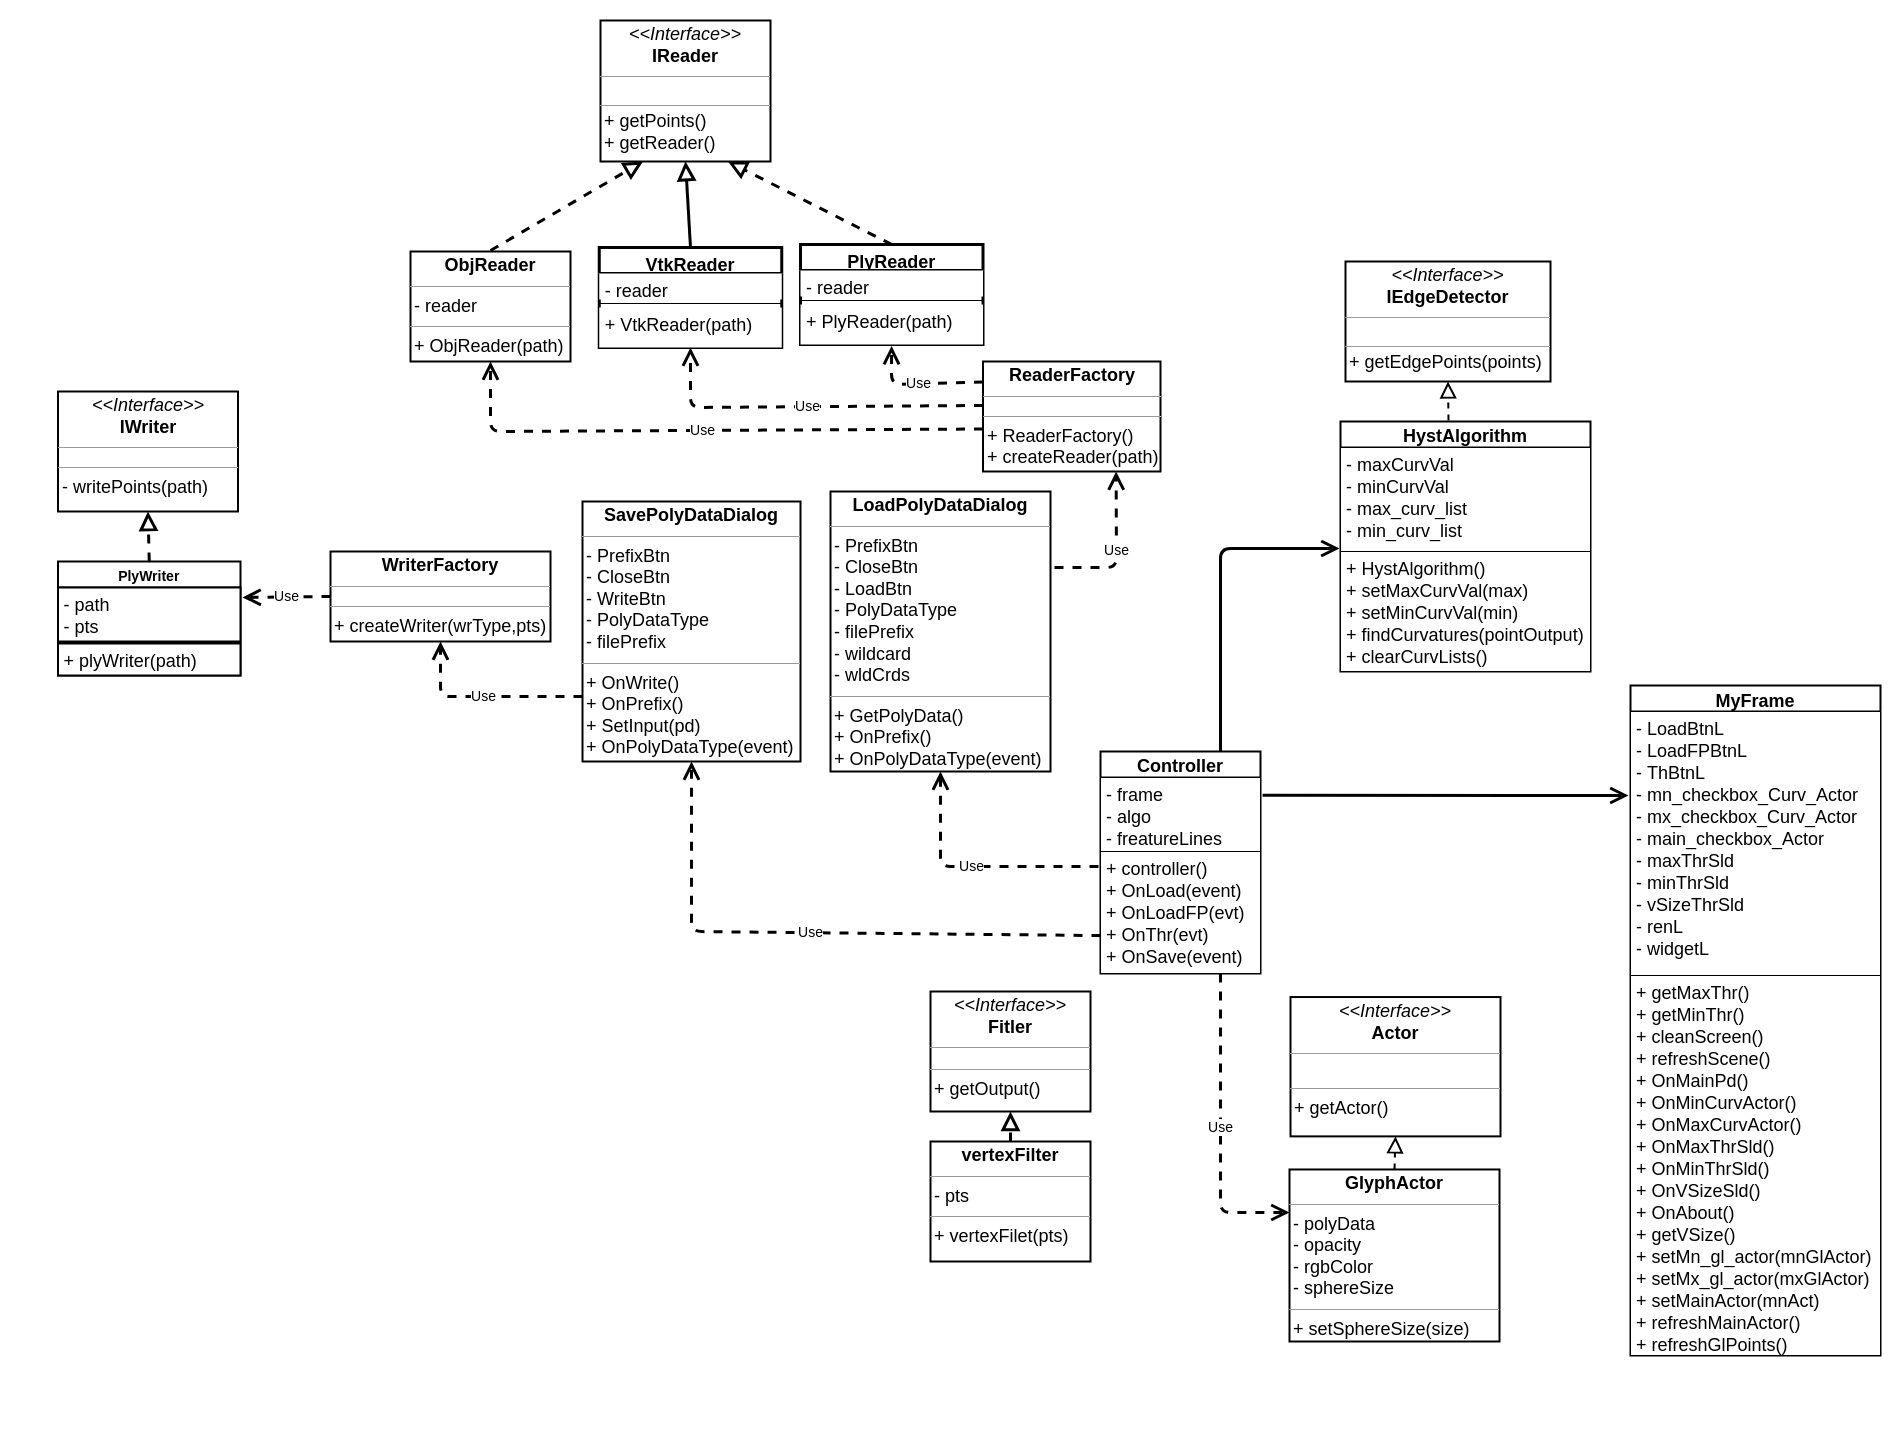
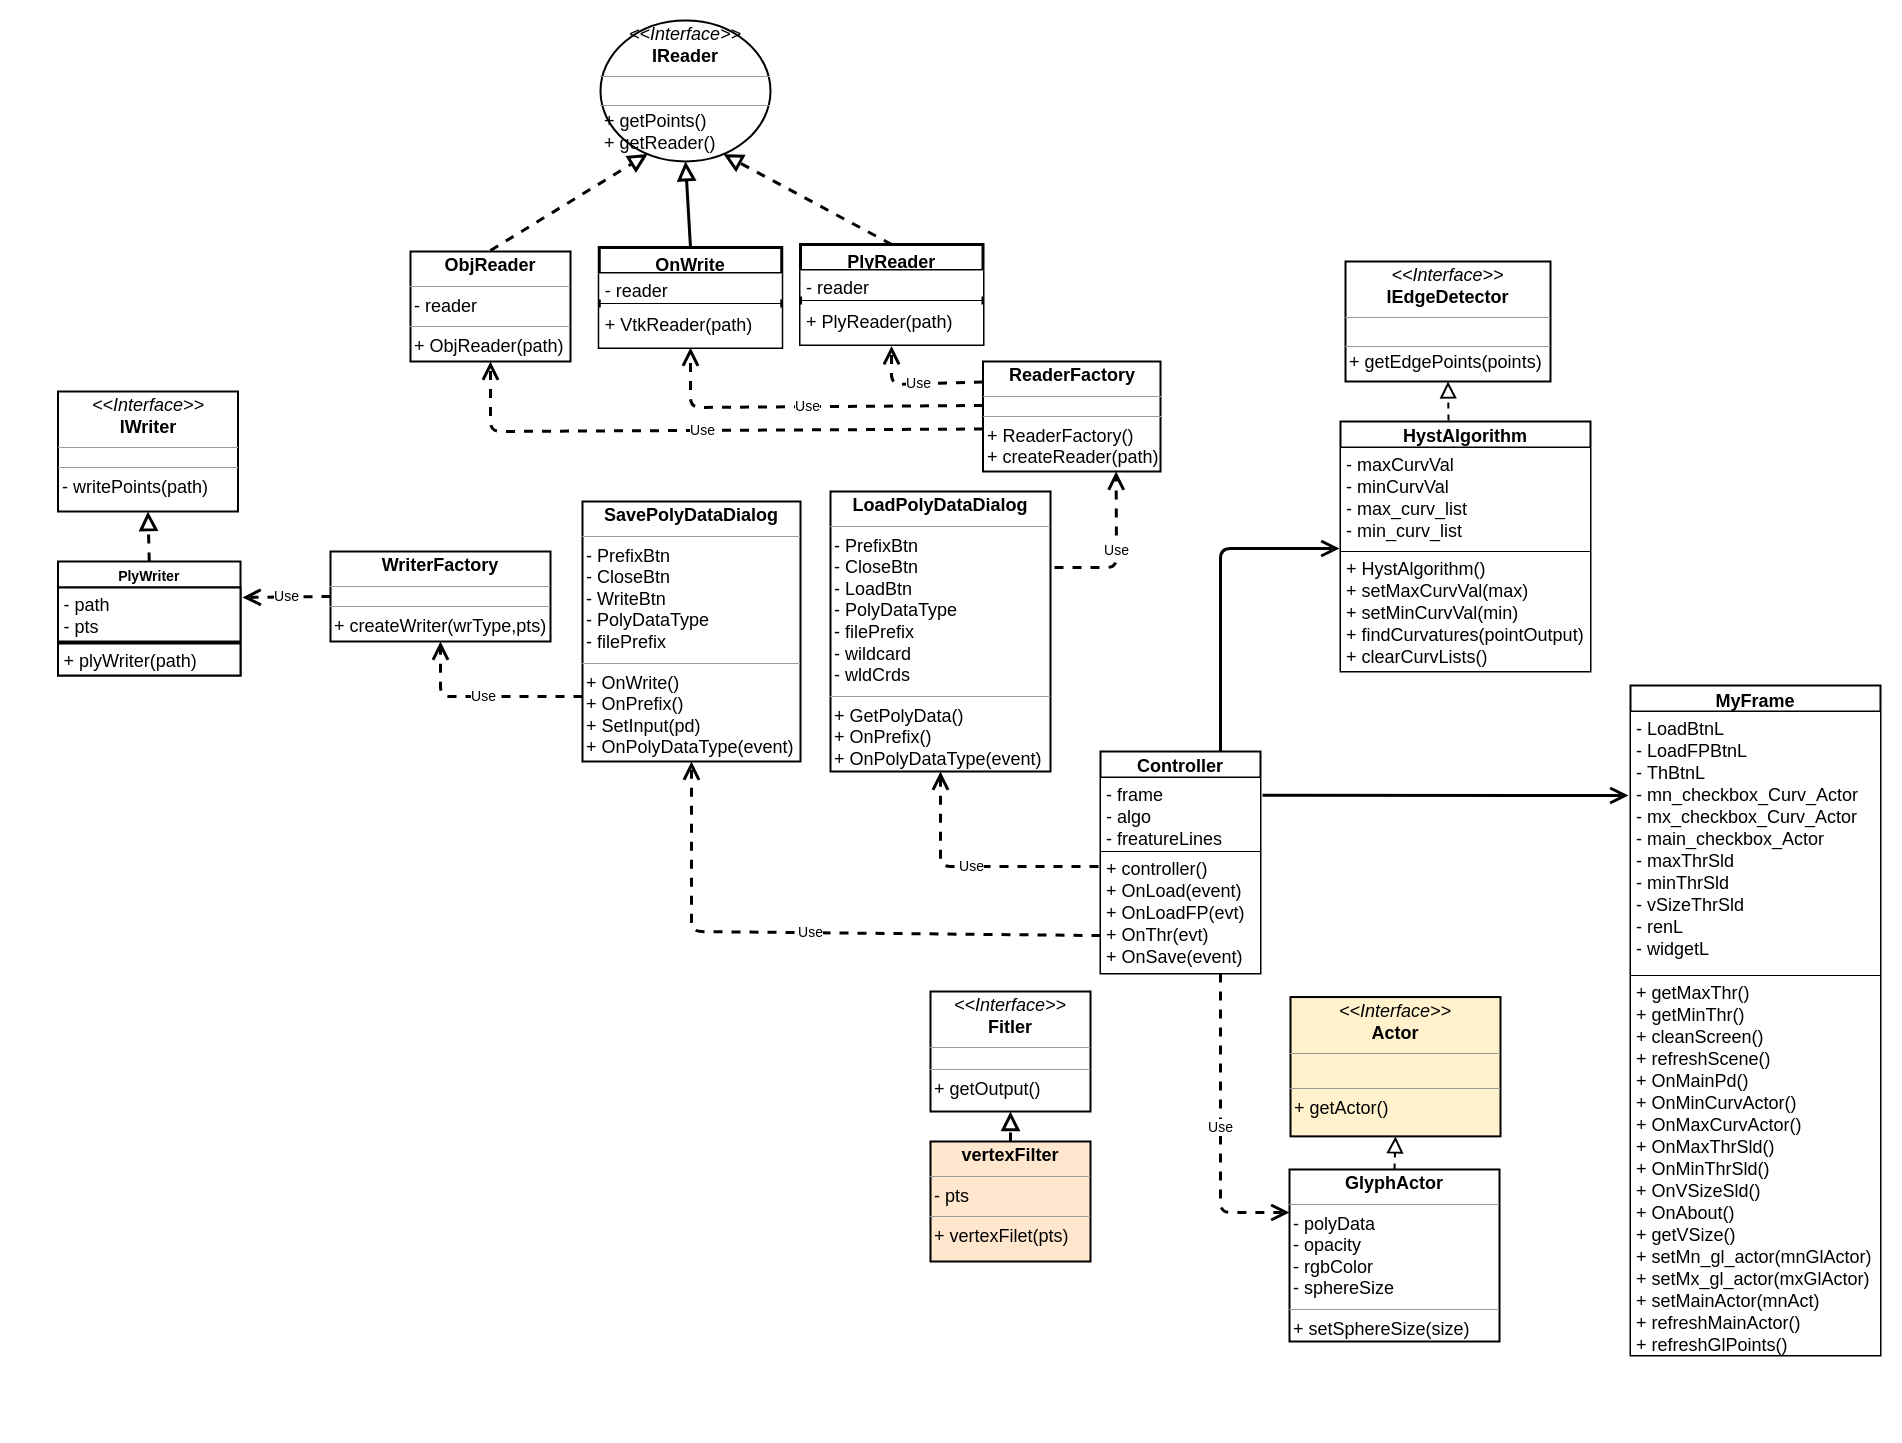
node "<<Interface>> IReader + getPoints() + getReader()": shape rectangle -> ellipse
node "VtkReader": label "VtkReader" -> "OnWrite"
node "<<Interface>> Actor + getActor()": fillcolor #ffffff -> #fff2cc
node "vertexFilter - pts + vertexFilet(pts)": fillcolor #ffffff -> #ffe6cc
